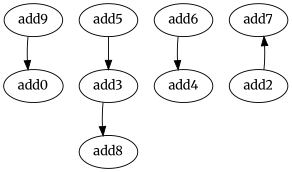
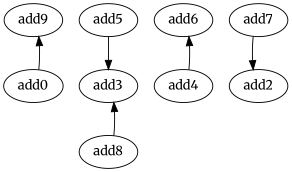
edge "add9" -> "add0": reversed
edge "add6" -> "add4": reversed
edge "add2" -> "add7": reversed
edge "add3" -> "add8": reversed
